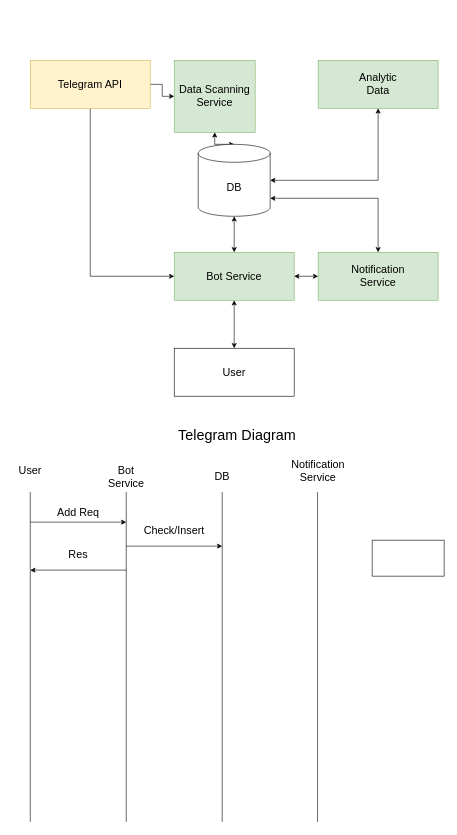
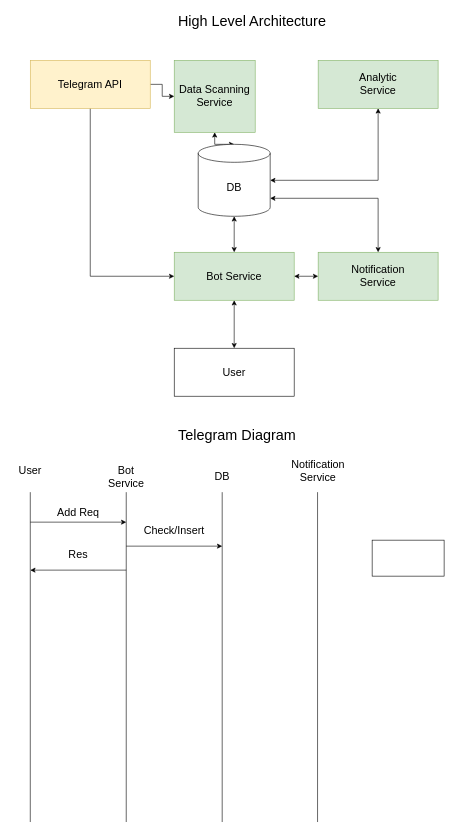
node "High Level Architecture": added
node "Analytic Data": label "Analytic Data" -> "Analytic Service"
